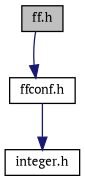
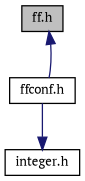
edge "ff.h" -> "ffconf.h": reversed
